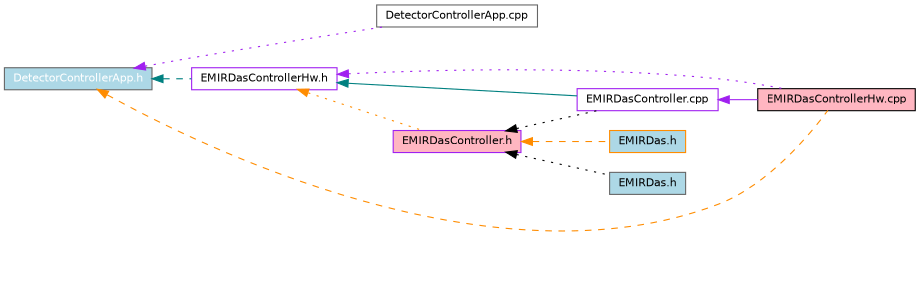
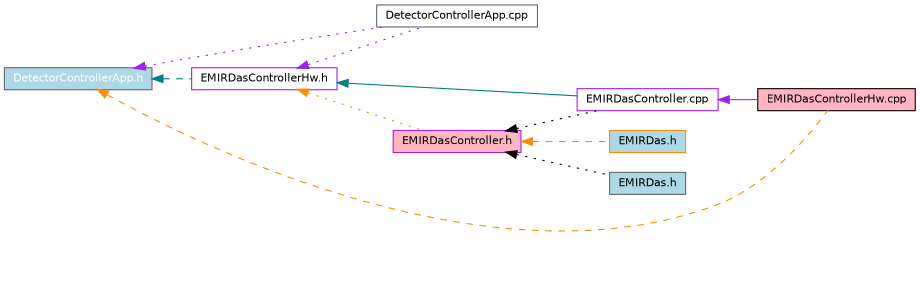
edge "EMIRDasControllerHw.cpp" -> "EMIRDasControllerHw.h": now "DetectorControllerApp.cpp" -> "EMIRDasControllerHw.h"
